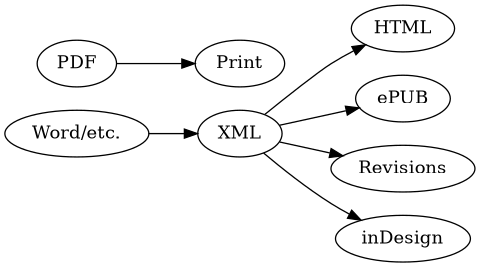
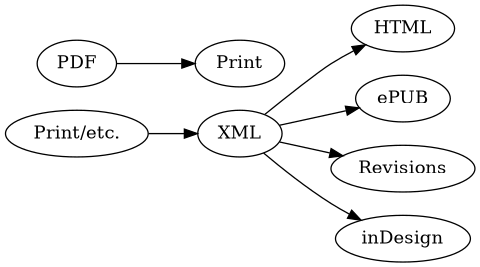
node "Word/etc.": label "Word/etc." -> "Print/etc."
